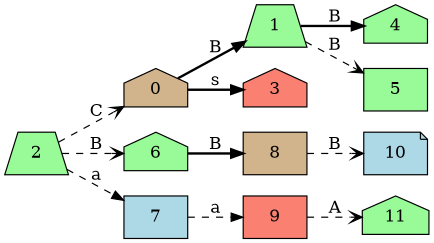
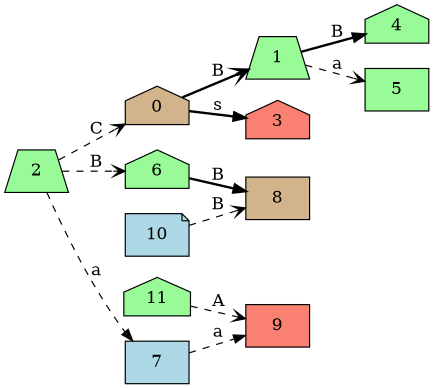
edge "1" -> "5": label "B" -> "a"
edge "0" -> "1": arrowhead normal -> vee
edge "8" -> "10": reversed
edge "9" -> "11": reversed
